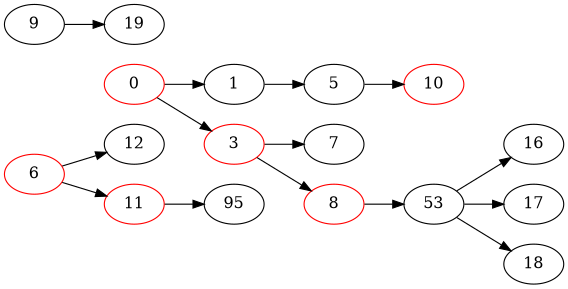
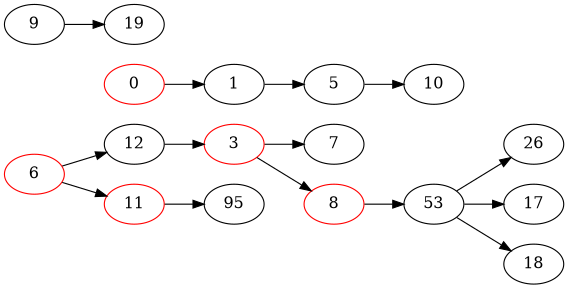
node "10": color red -> black
edge "0" -> "3": now "12" -> "3"
node "16": label "16" -> "26"
